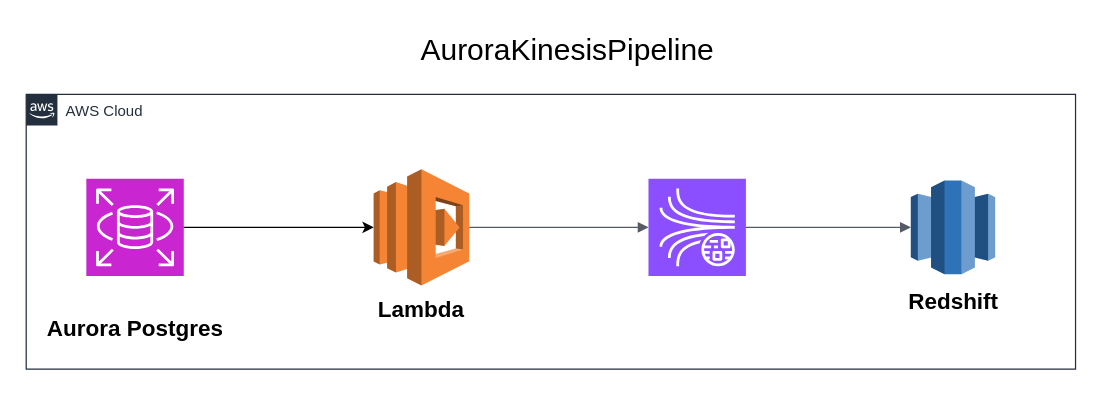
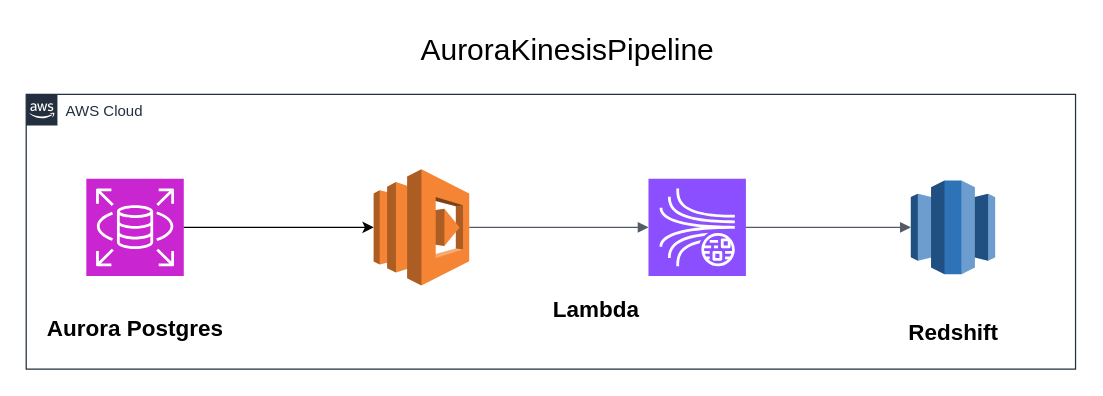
node "Redshift": moved (953, 301) -> (953, 333)
node "Lambda": moved (421, 311) -> (596, 311)
